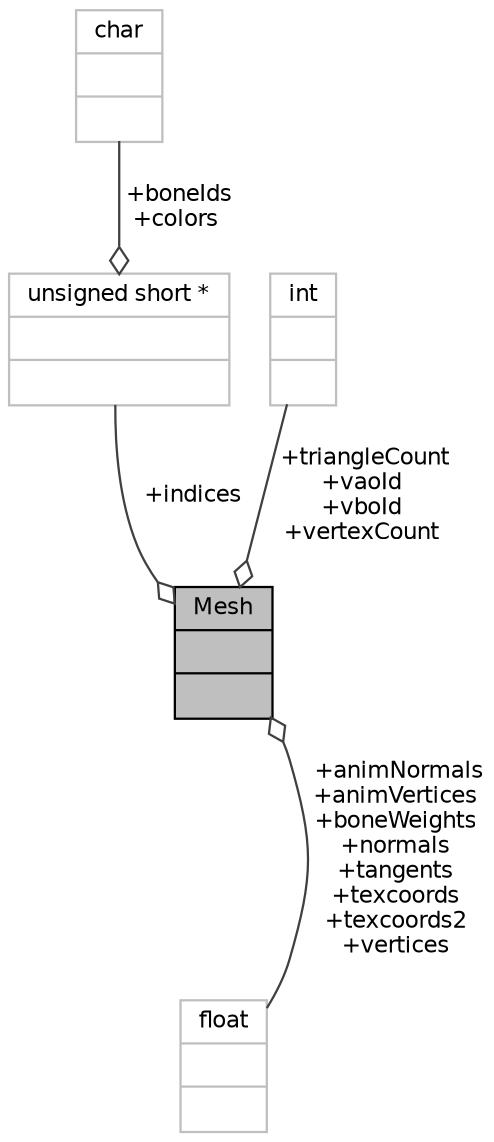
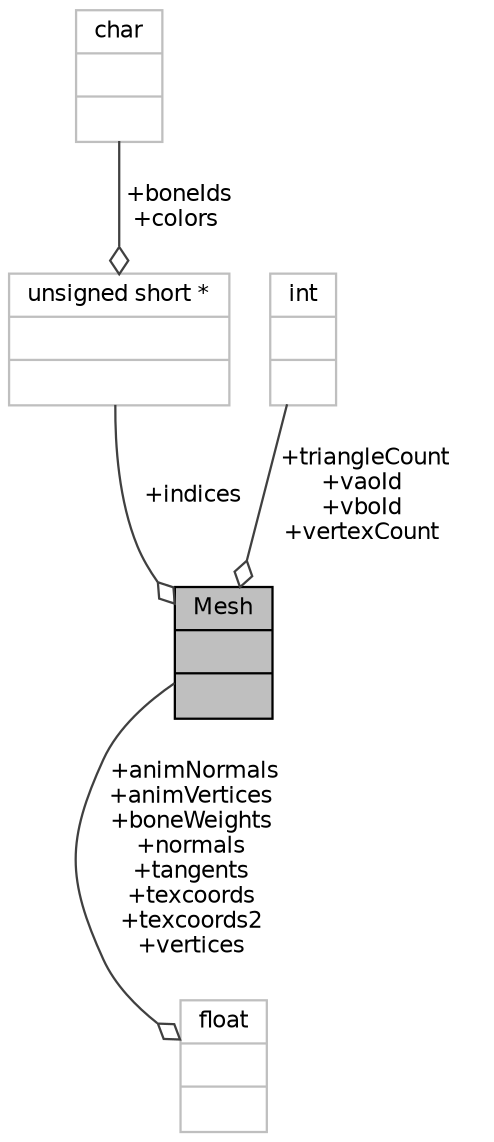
edge "float" -> "Mesh": reversed
